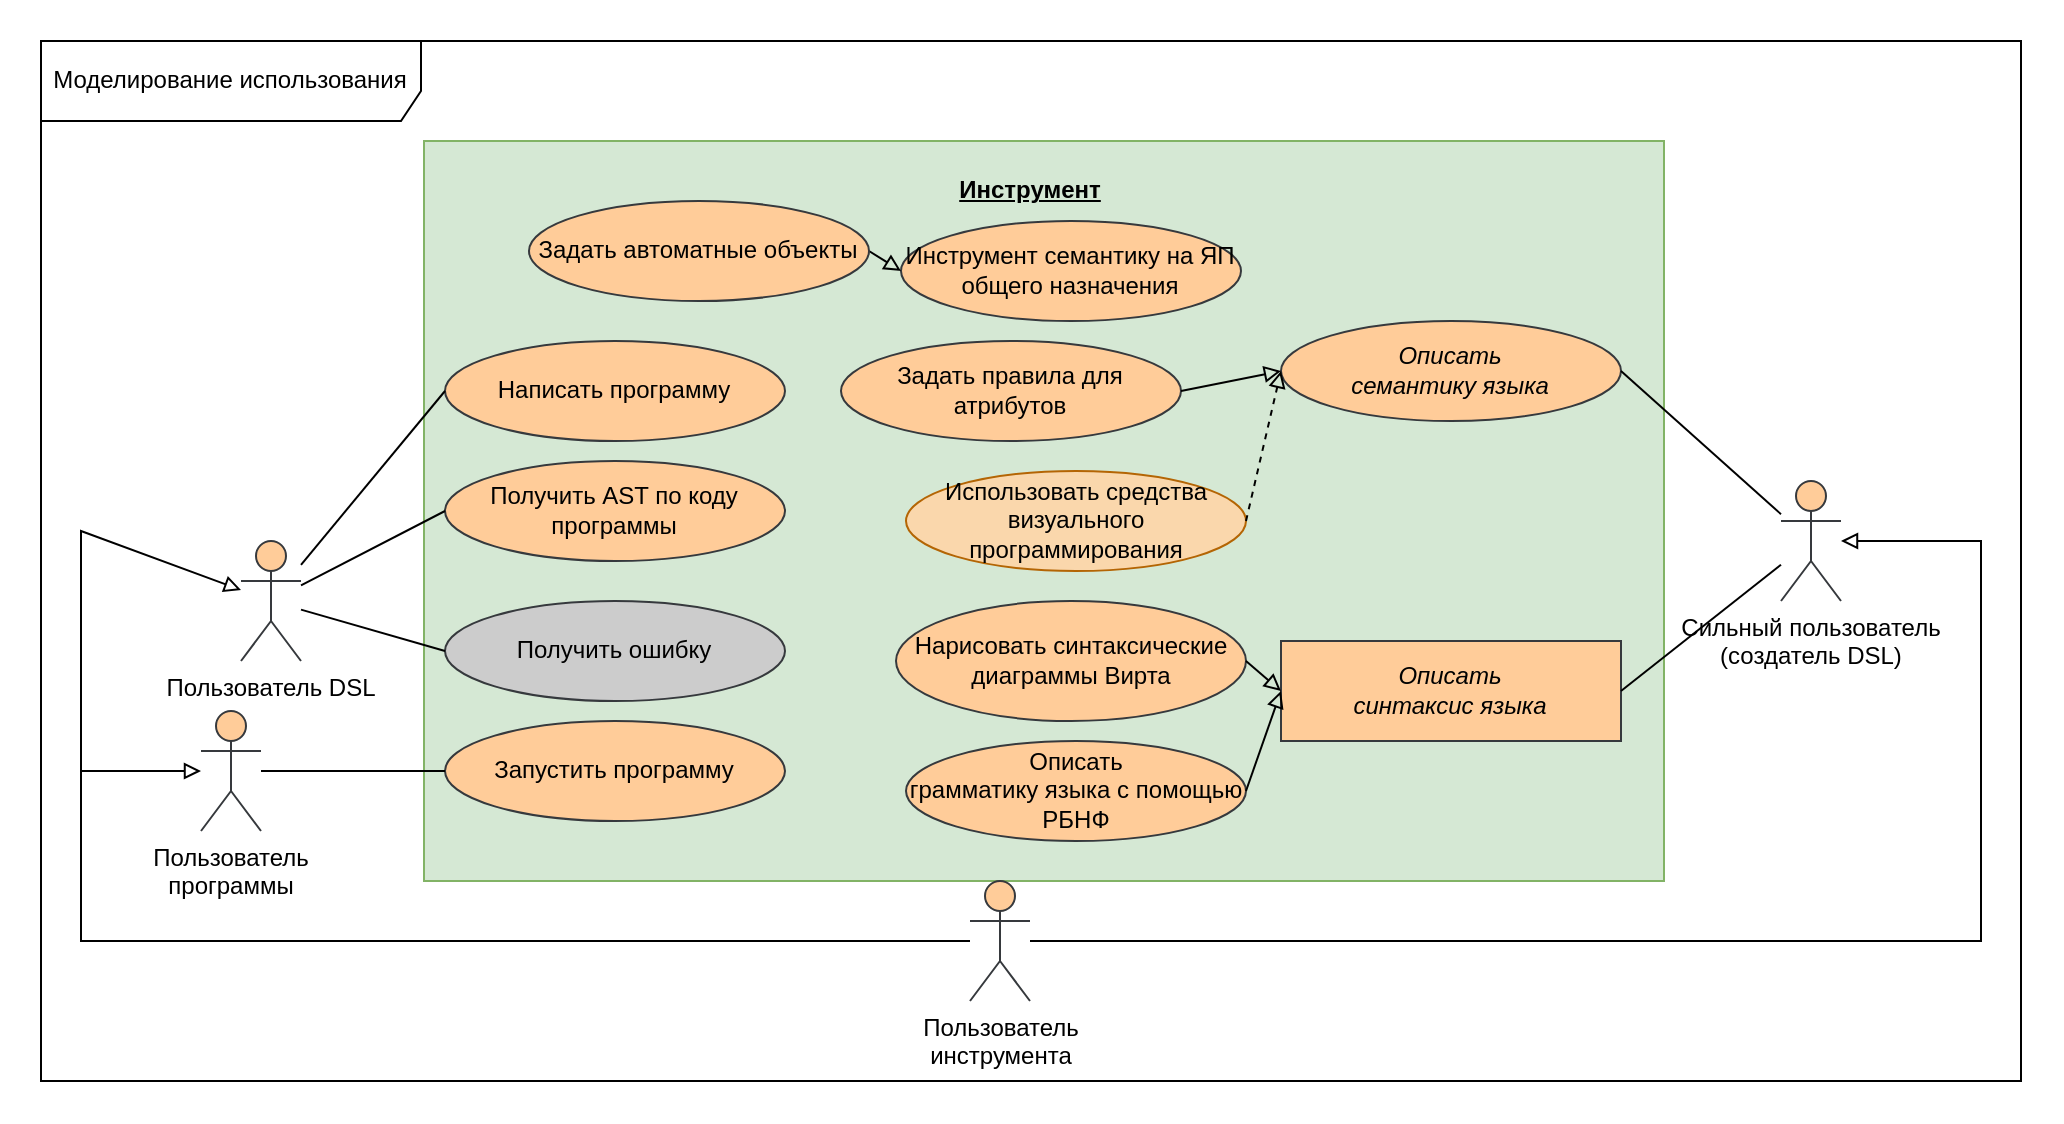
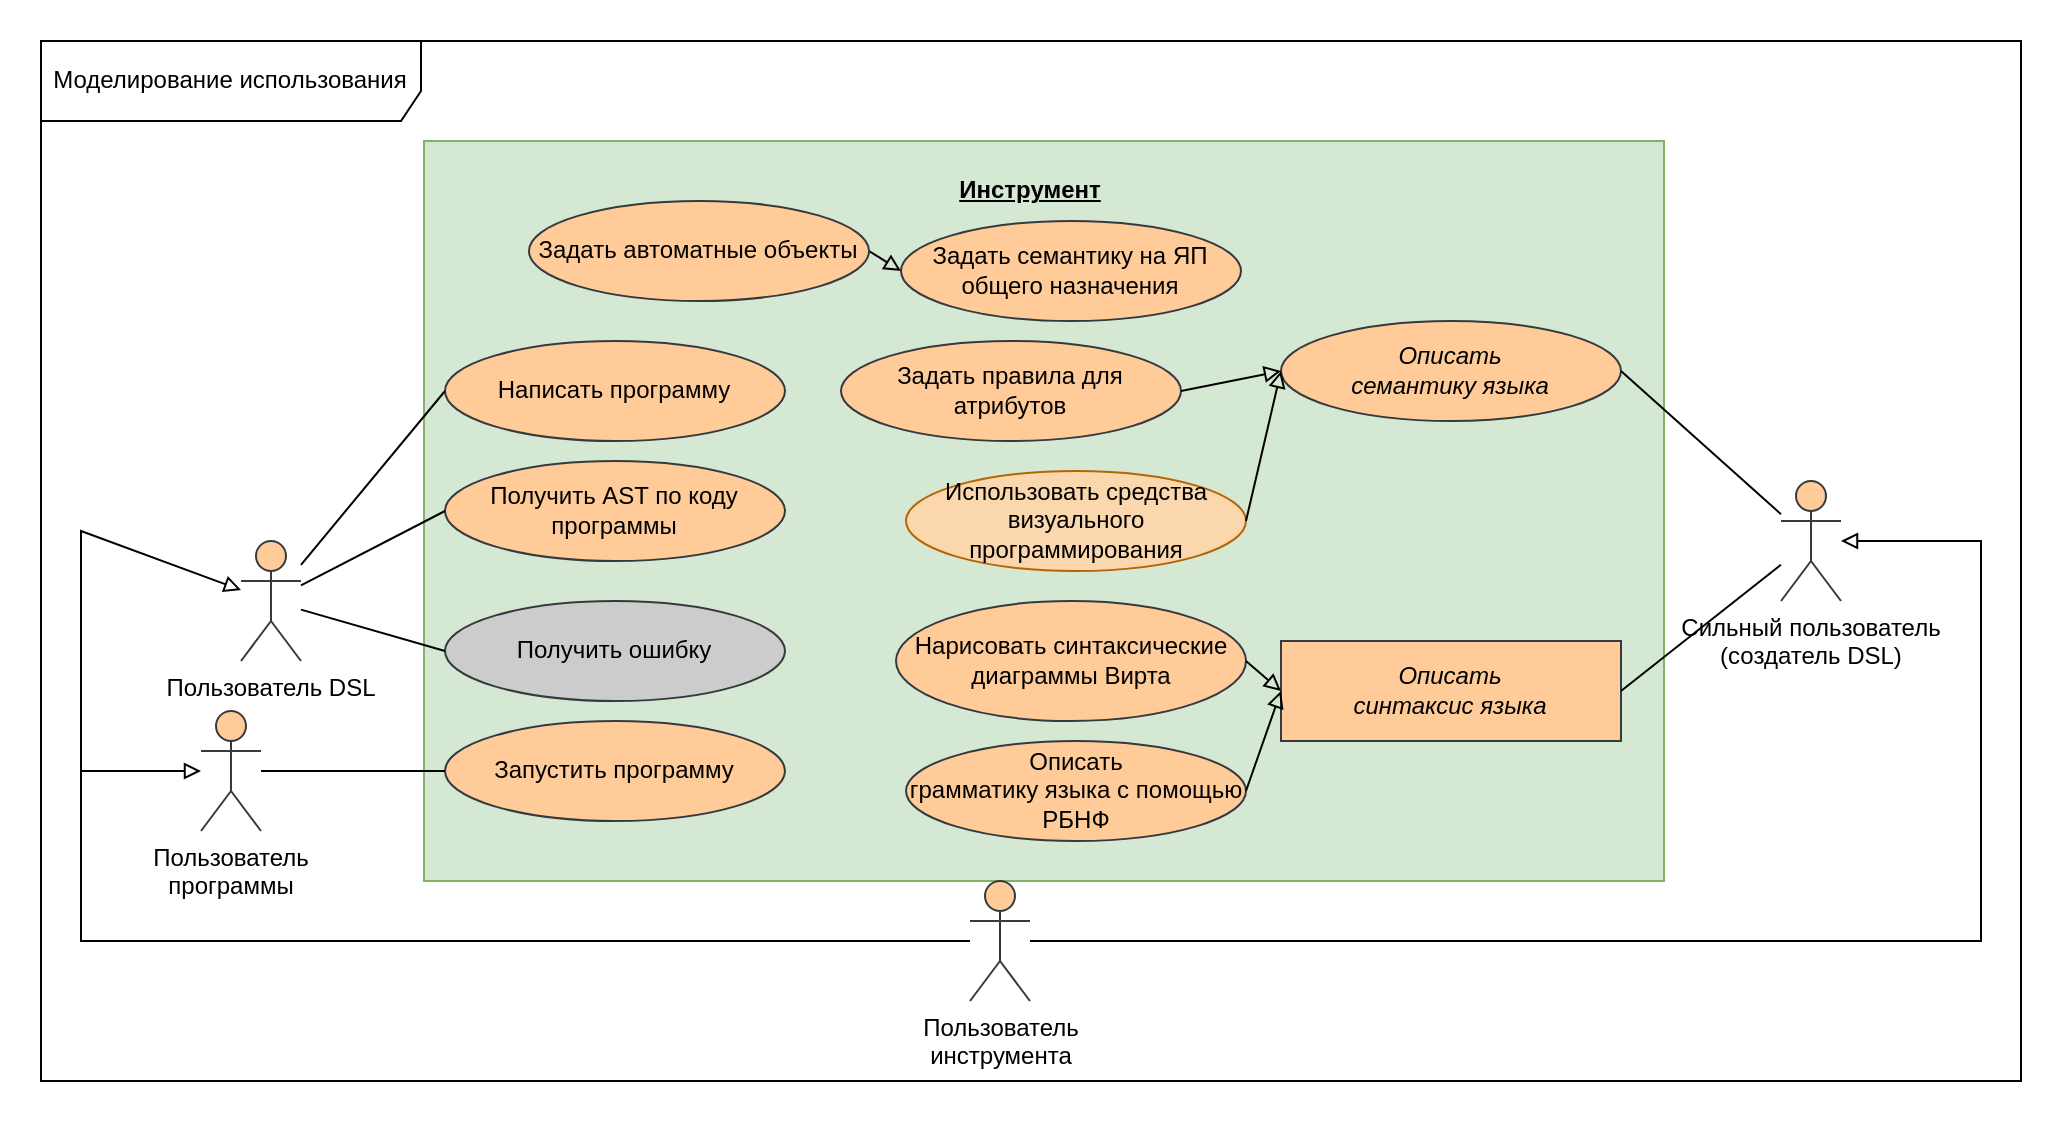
node "Инструмент семантику на ЯП общего назначения": label "Инструмент семантику на ЯП общего назначения" -> "Задать семантику на ЯП общего назначения"
edge "Использовать средства визуального программирования" -> "Описать семантику языка": style dashed -> solid
